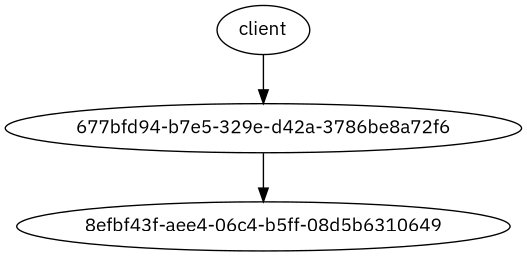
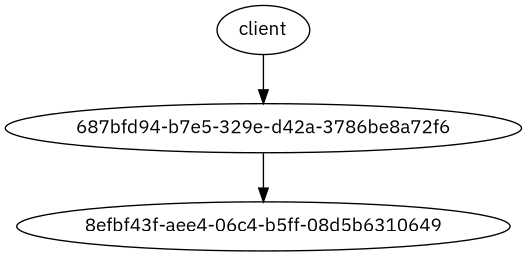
node "677bfd94-b7e5-329e-d42a-3786be8a72f6": label "677bfd94-b7e5-329e-d42a-3786be8a72f6" -> "687bfd94-b7e5-329e-d42a-3786be8a72f6"
